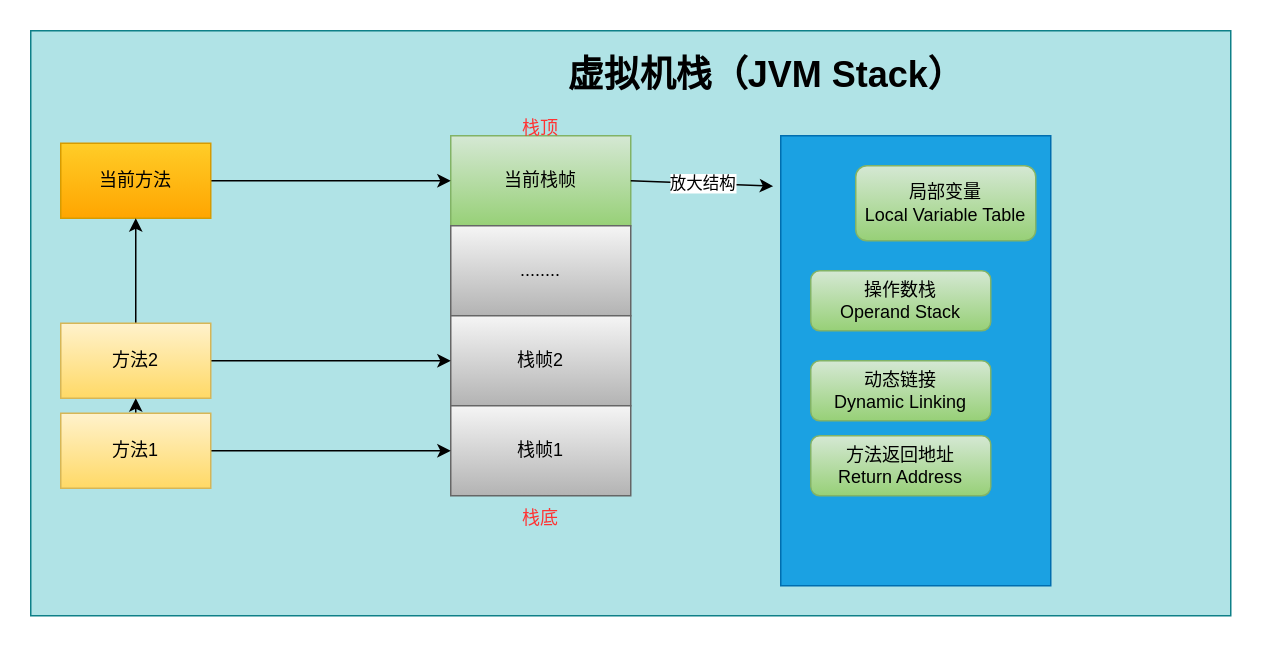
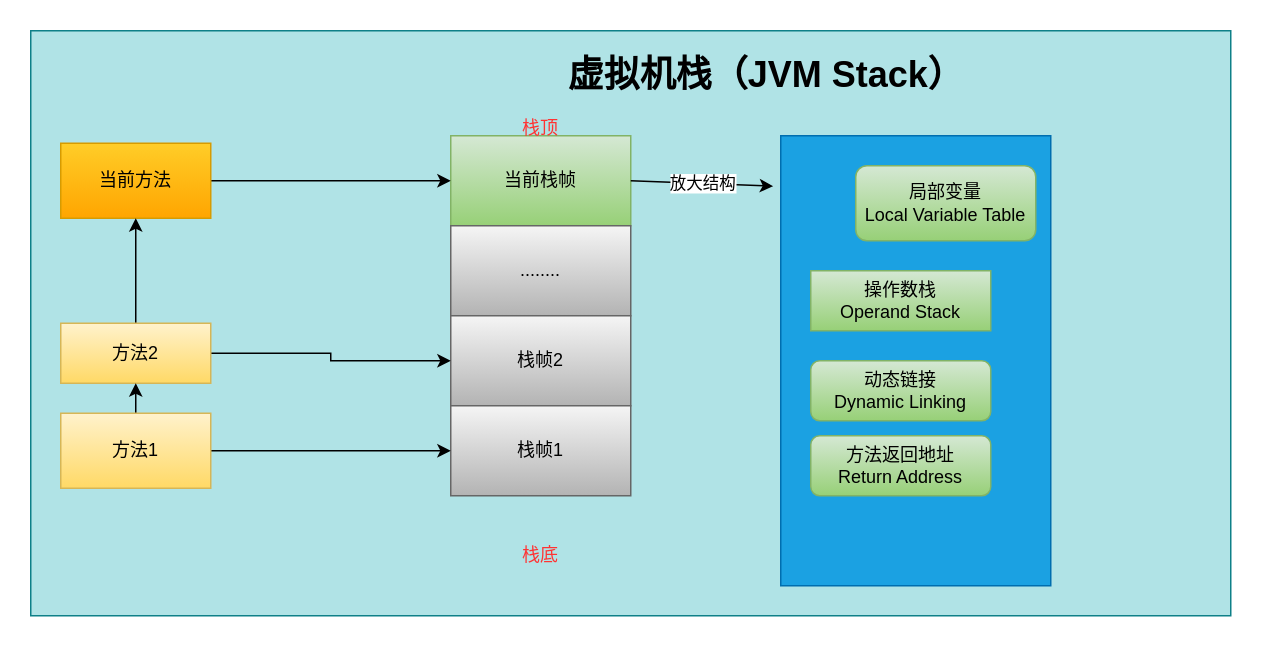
node "操作数栈 Operand Stack": shape rounded rectangle -> rectangle
node "方法2": size 150x75 -> 150x60
node "栈底": moved (541, 518) -> (541, 556)
